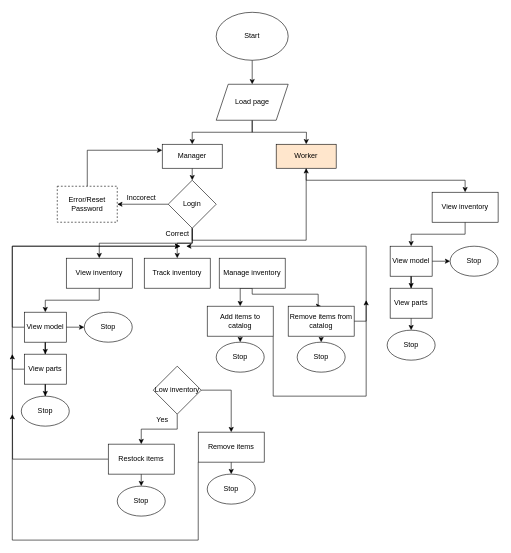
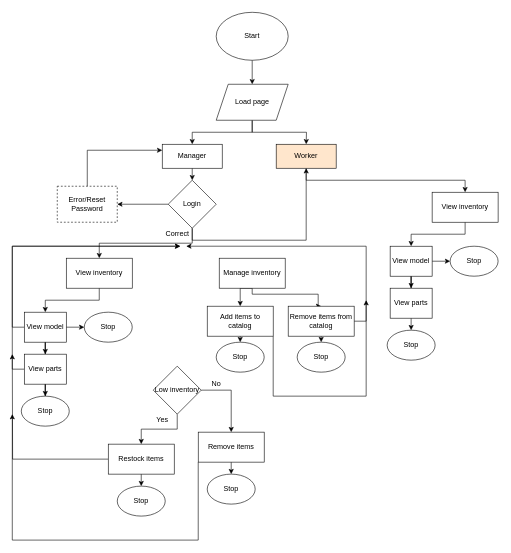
node "Inccorect": removed
edge "Login" -> "Track inventory": removed
node "Track inventory": removed
node "No": added
